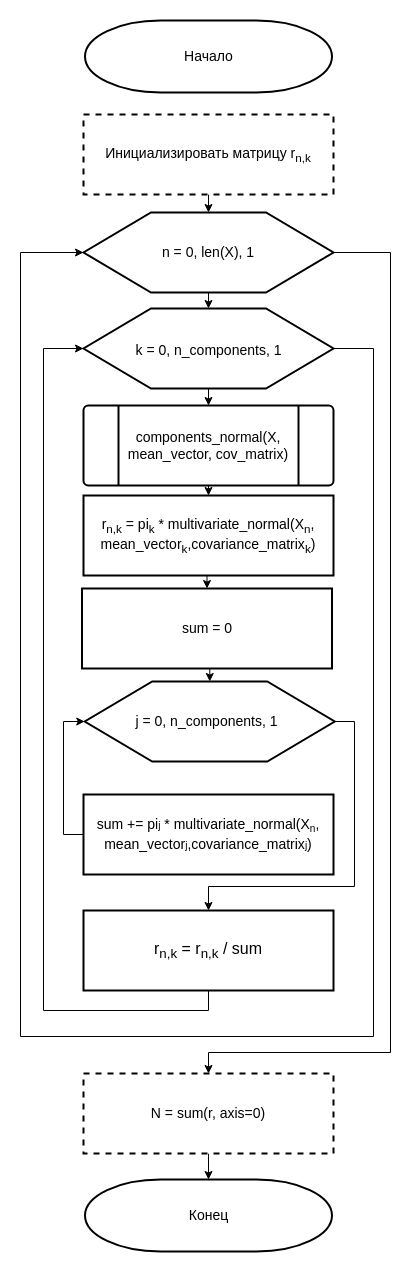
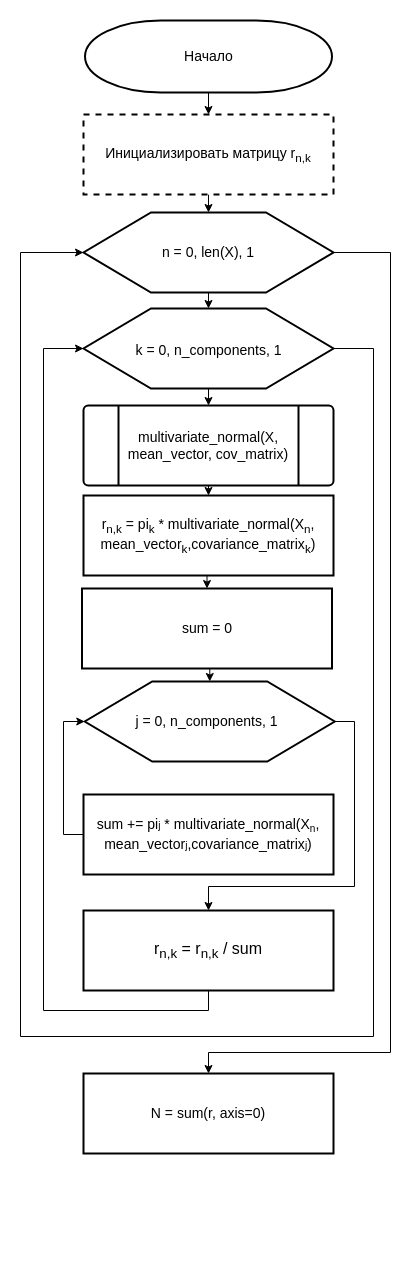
edge "Начало" -> "Инициализировать матрицу rn,k": added
node "components_normal(X, mean_vector, cov_matrix)": label "components_normal(X, mean_vector, cov_matrix)" -> "multivariate_normal(X, mean_vector, cov_matrix)"
node "N = sum(r, axis=0)": style dashed -> solid
edge "N = sum(r, axis=0)" -> "Конец": removed
node "Конец": removed
